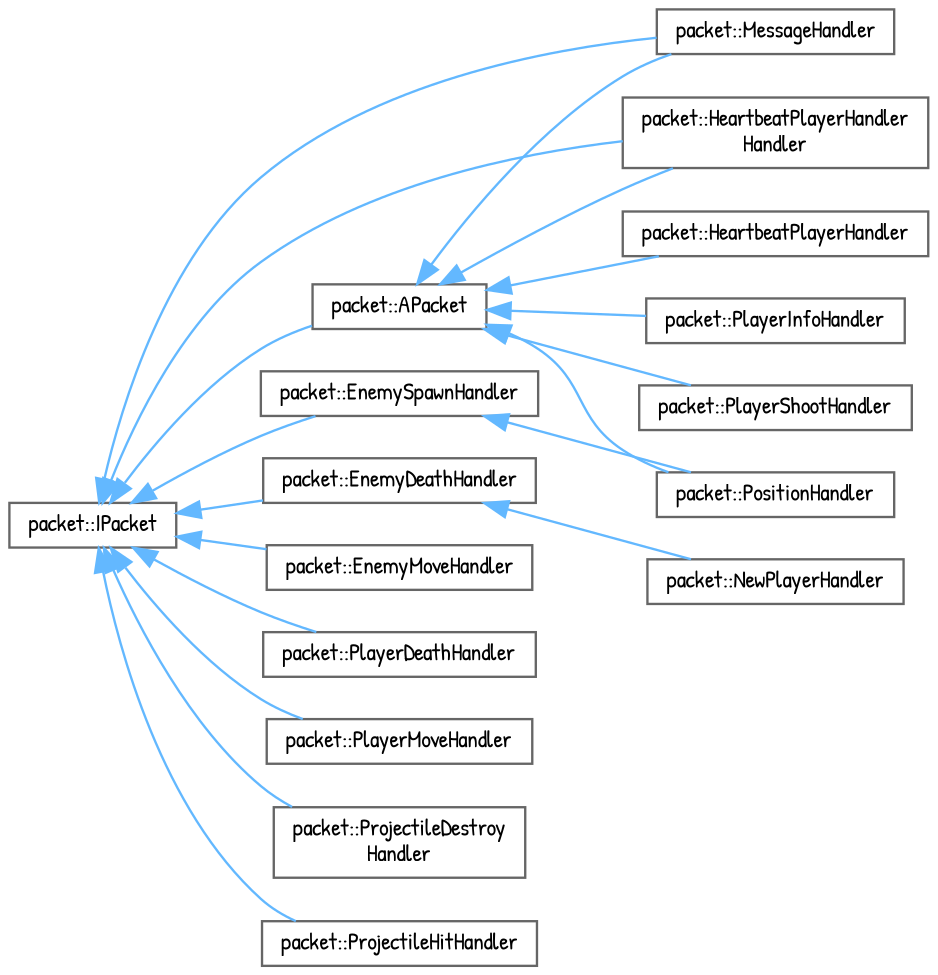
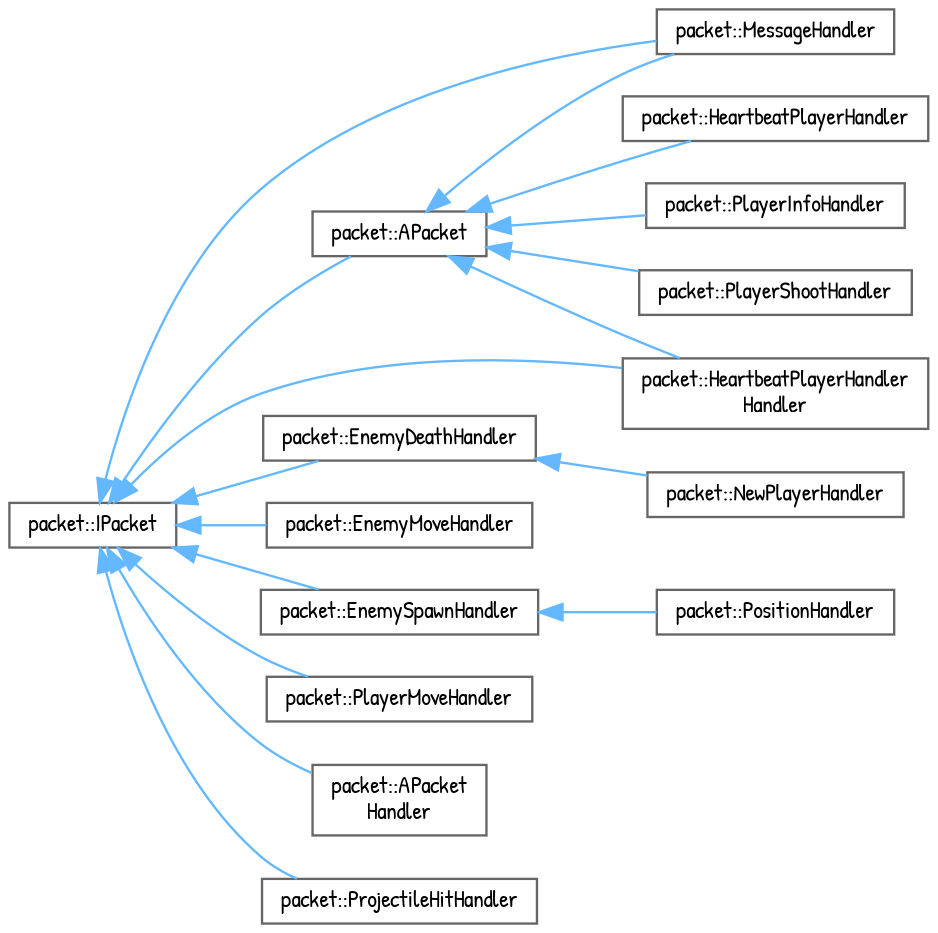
edge "packet::PositionHandler" -> "packet::APacket": removed
node "packet::PlayerDeathHandler": removed
node "packet::ProjectileDestroy Handler": label "packet::ProjectileDestroy Handler" -> "packet::APacket Handler"
